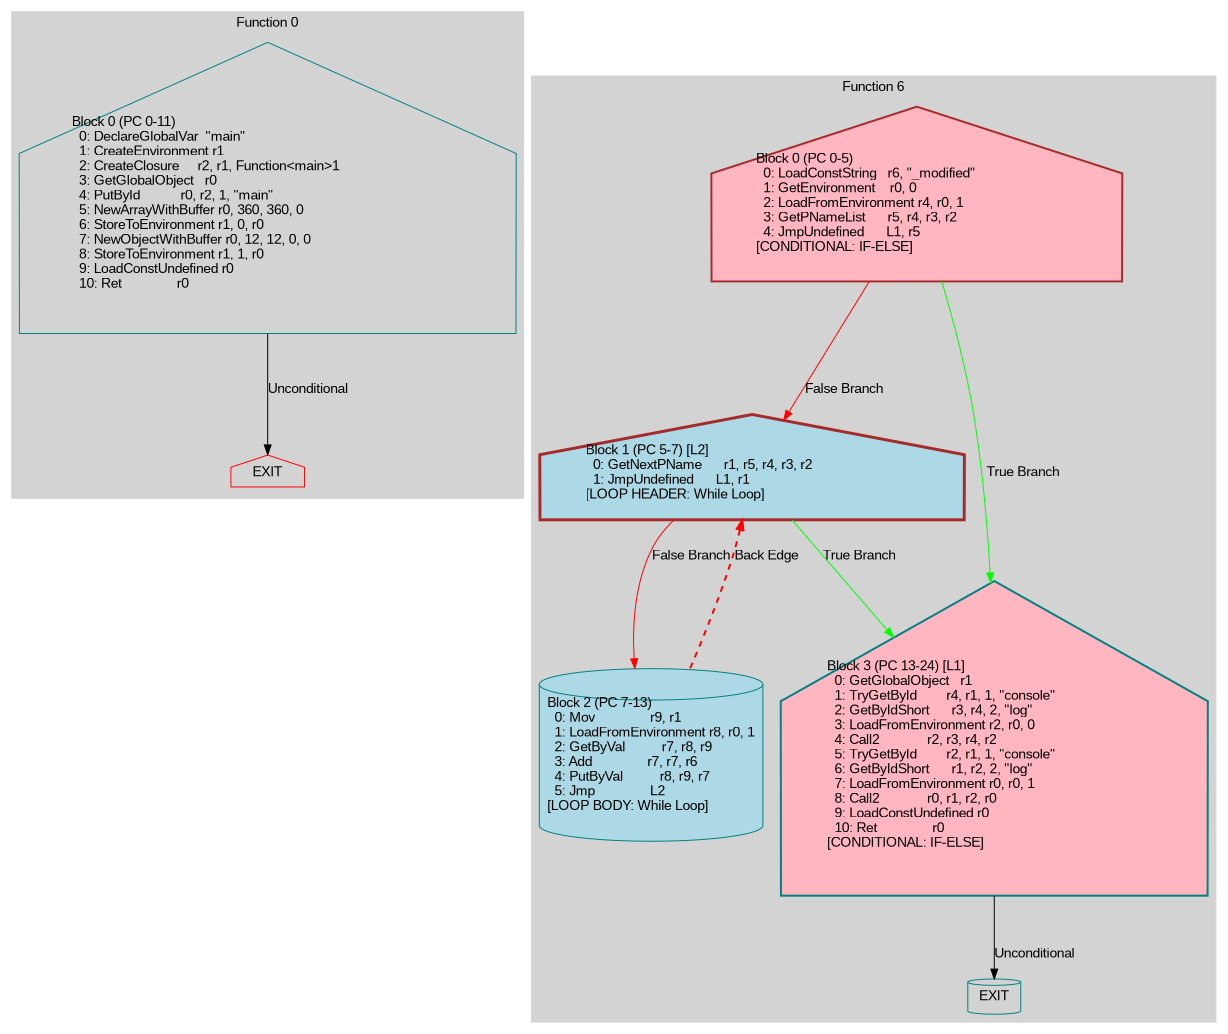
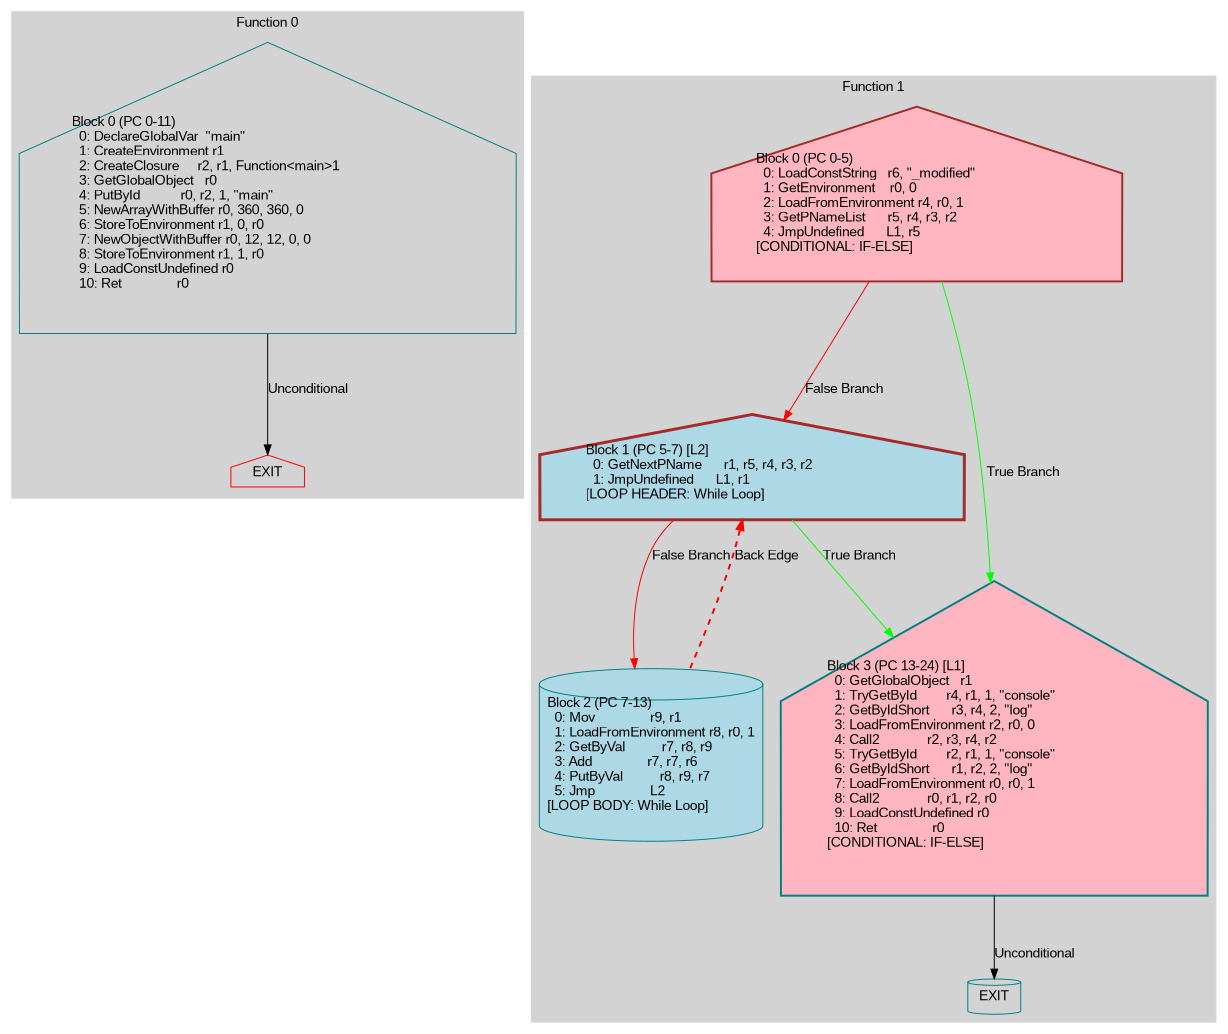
cluster "Function 6": label "Function 6" -> "Function 1"
